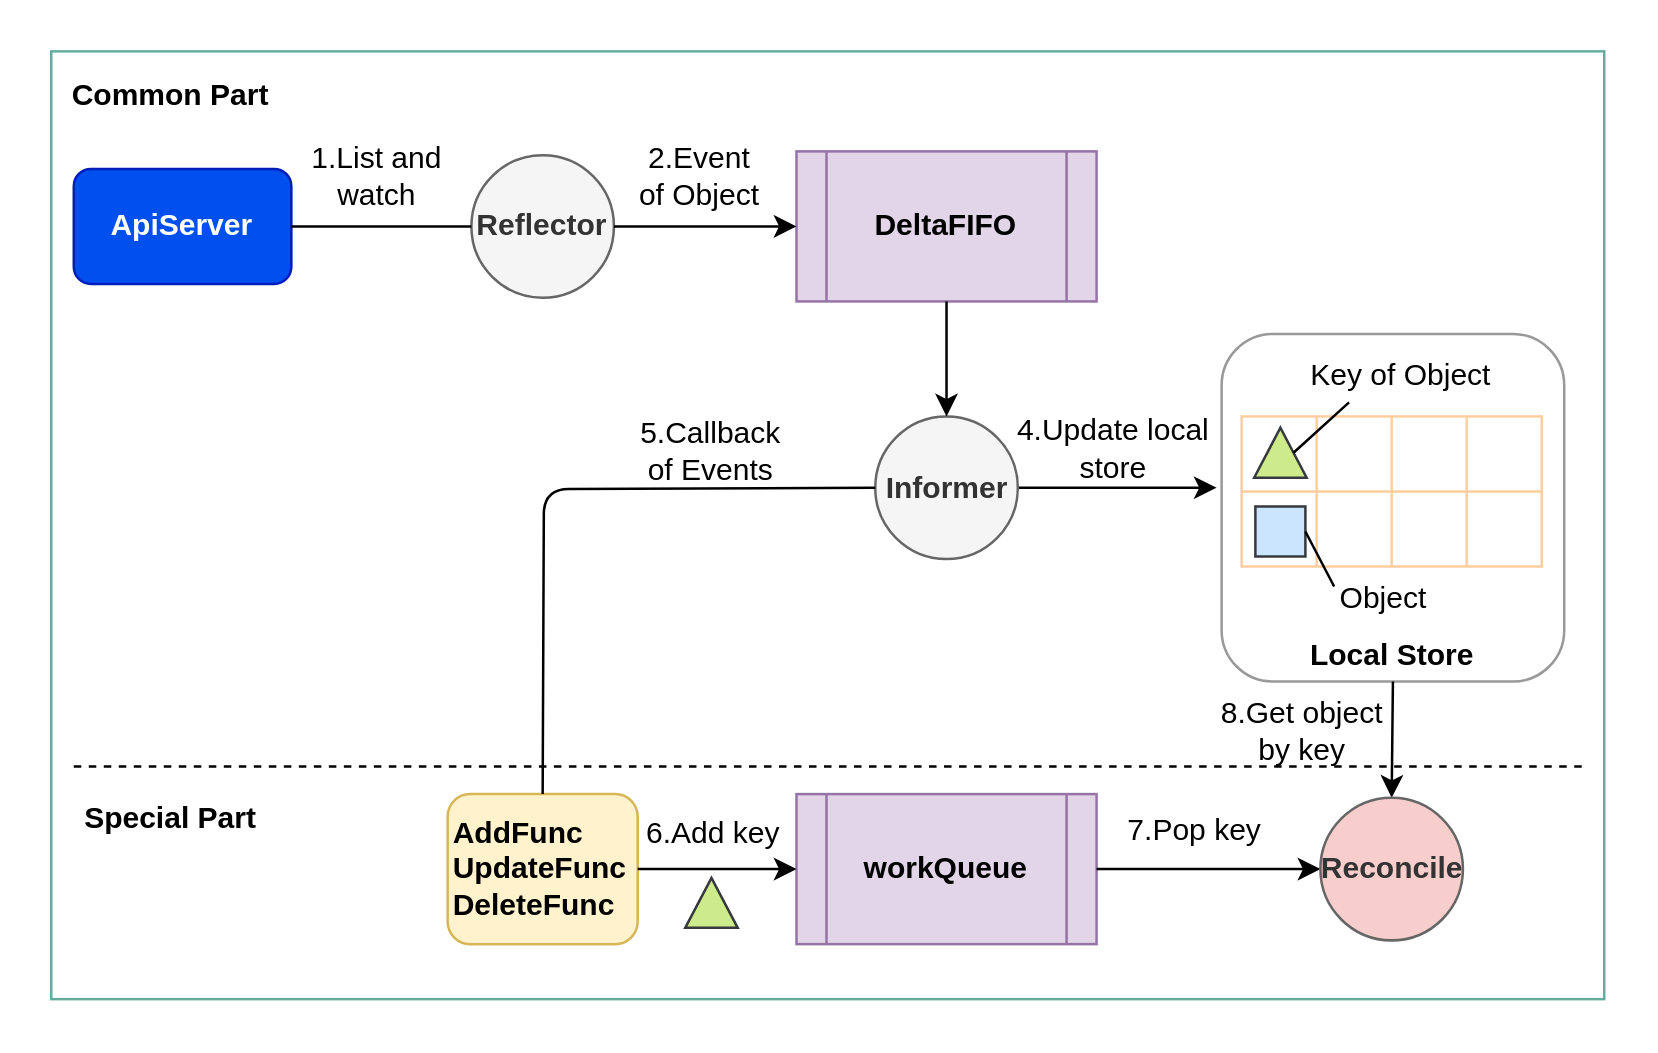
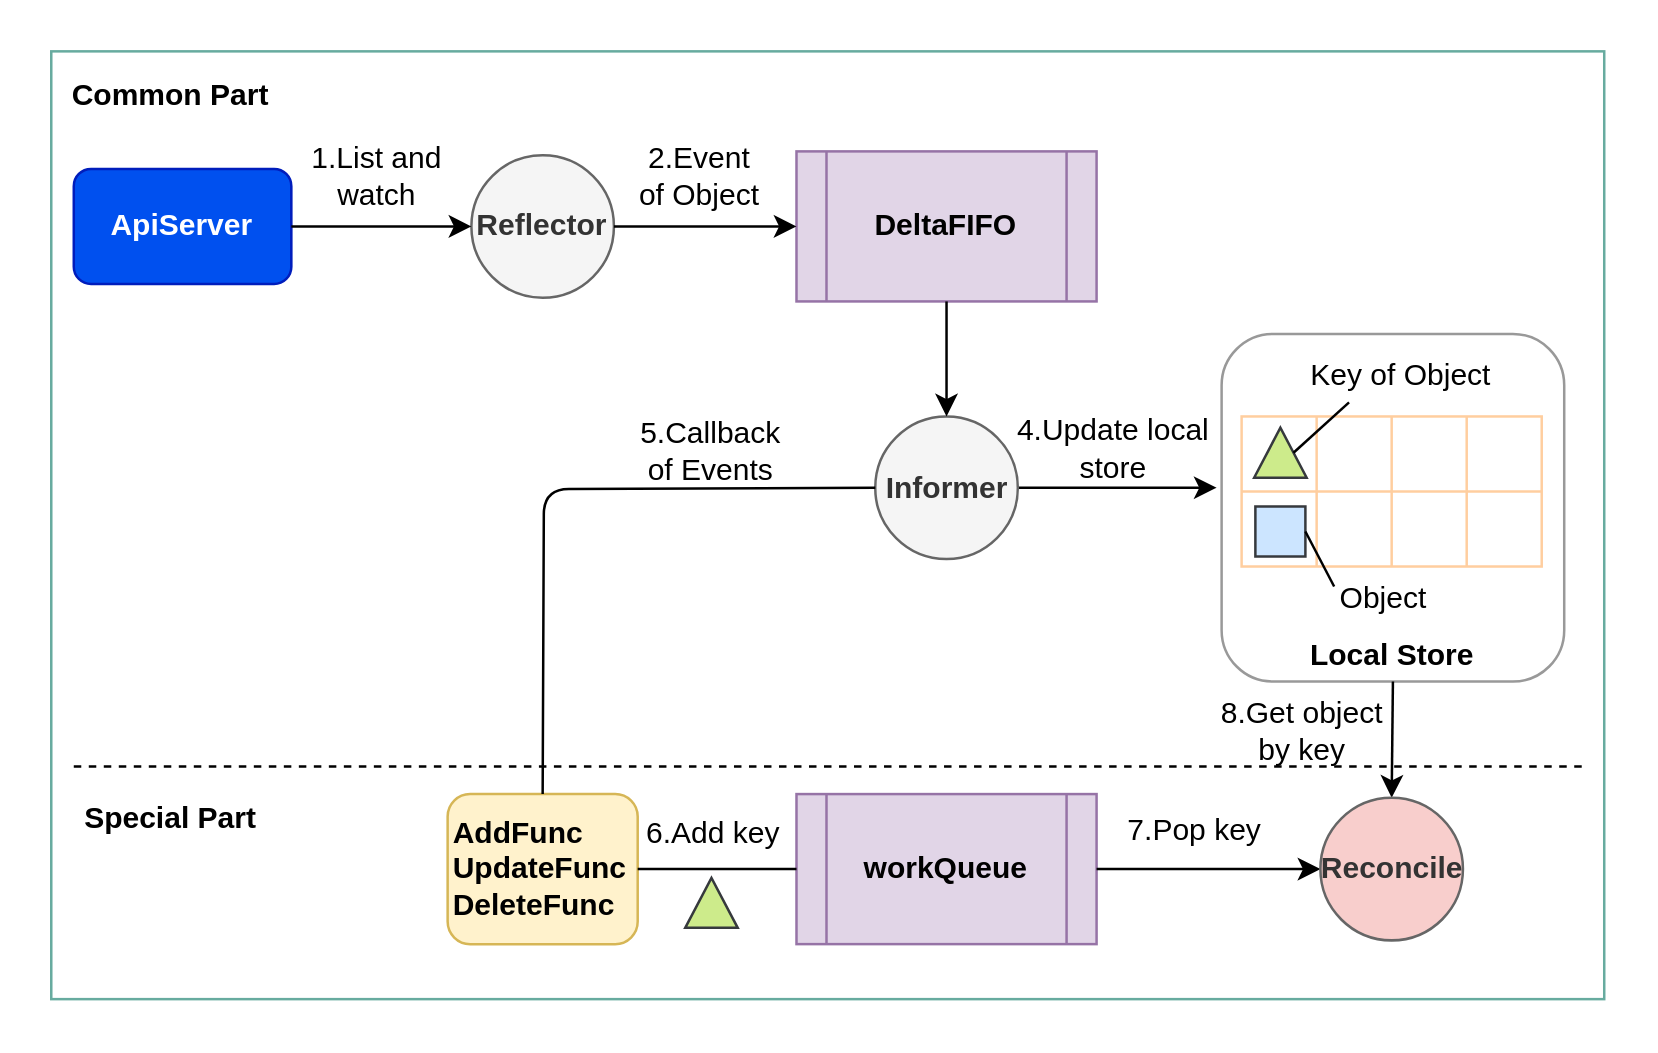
edge "ApiServer" -- "Reflector": arrowhead none -> classic
edge "AddFunc UpdateFunc DeleteFunc" -> "workQueue": arrowhead classic -> none
